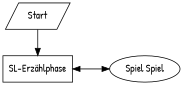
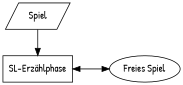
node "Start": label "Start" -> "Spiel"
node "Spiel Spiel": label "Spiel Spiel" -> "Freies Spiel"
